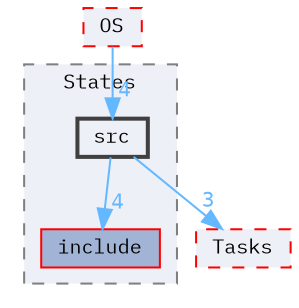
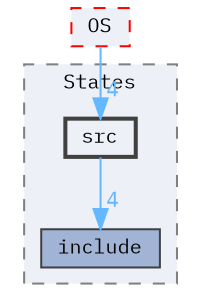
node "include": color red -> grey25
node "Tasks": removed
